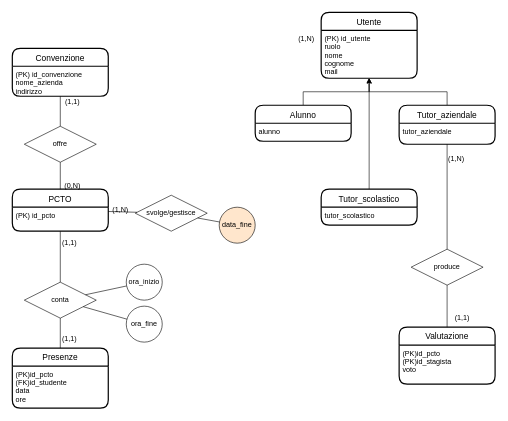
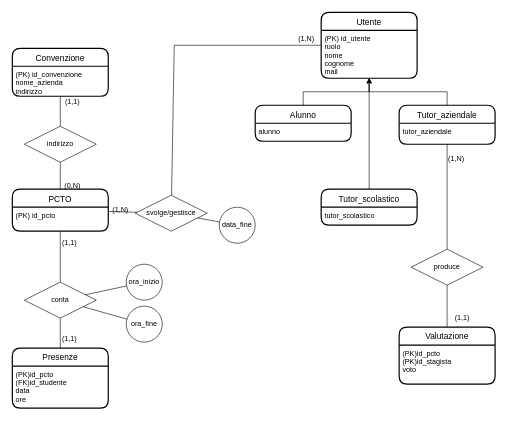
edge "Utente" -- "svolge/gestisce": added
node "offre": label "offre" -> "indirizzo"
node "data_fine": fillcolor #ffe6cc -> #ffffff
